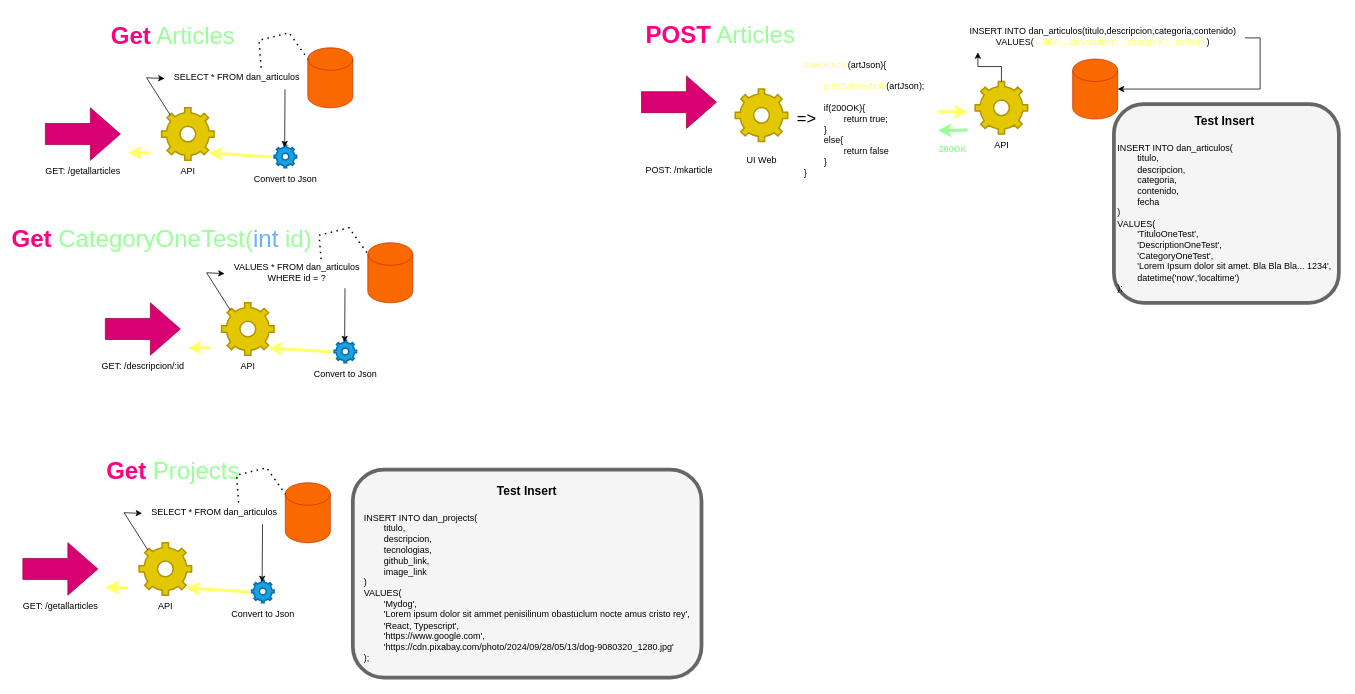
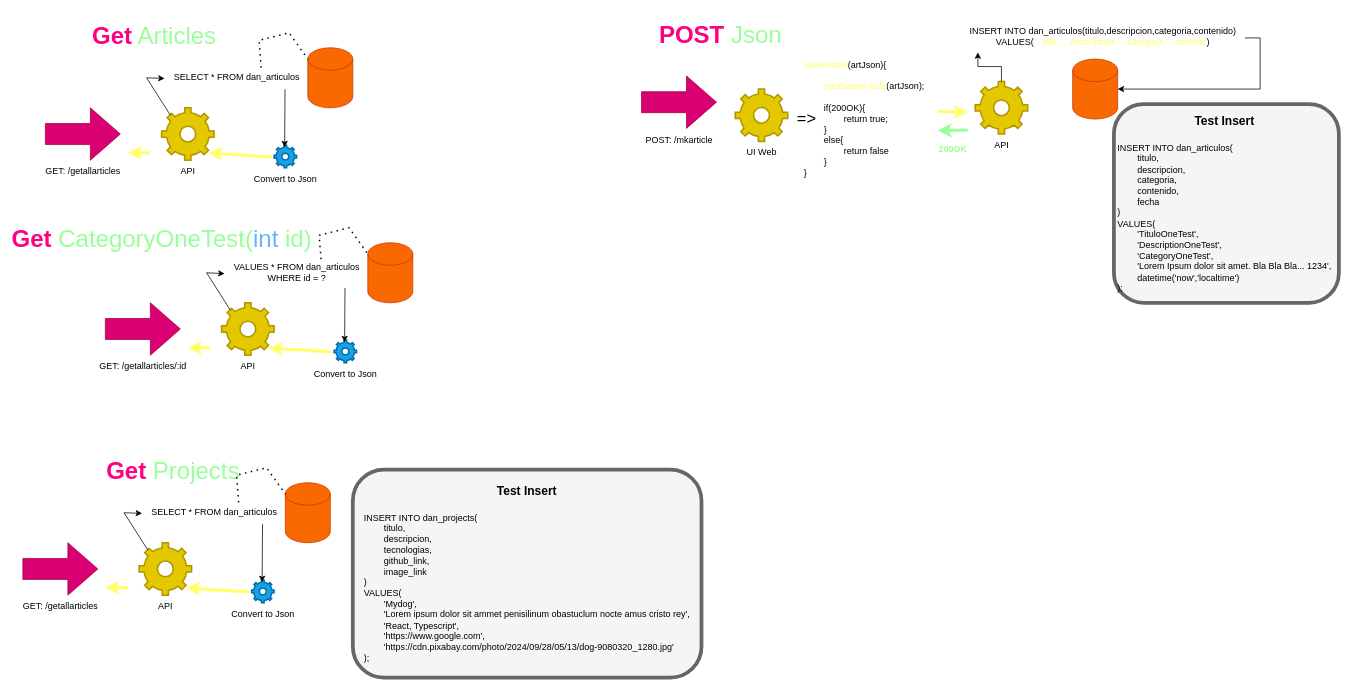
node "POST Articles": label "POST Articles" -> "POST Json"
node "Get Articles": moved (173, 36) -> (154, 36)
node "UI Web": moved (762, 160) -> (762, 153)
node "POST: /mkarticle": moved (679, 170) -> (679, 140)
node "GET: /descripcion/:id": label "GET: /descripcion/:id" -> "GET: /getallarticles/:id"
